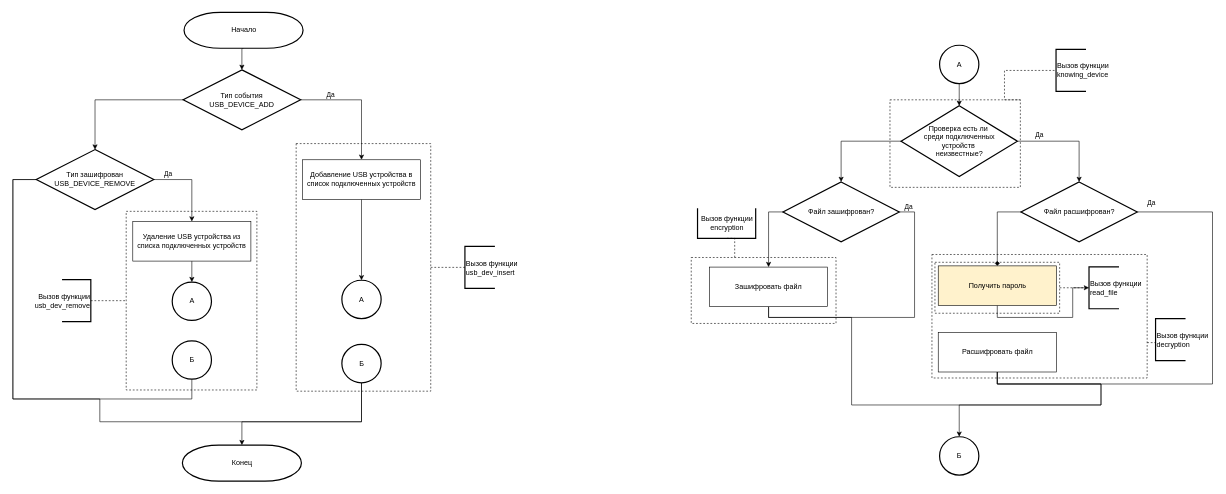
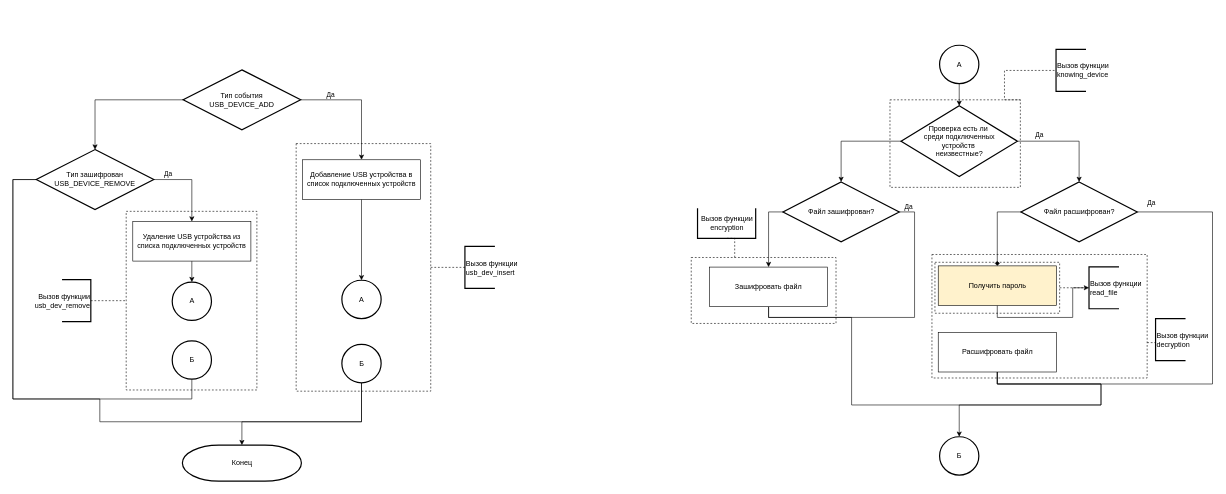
node "Начало": removed
edge "Начало" -> "Тип события USB_DEVICE_ADD": removed
